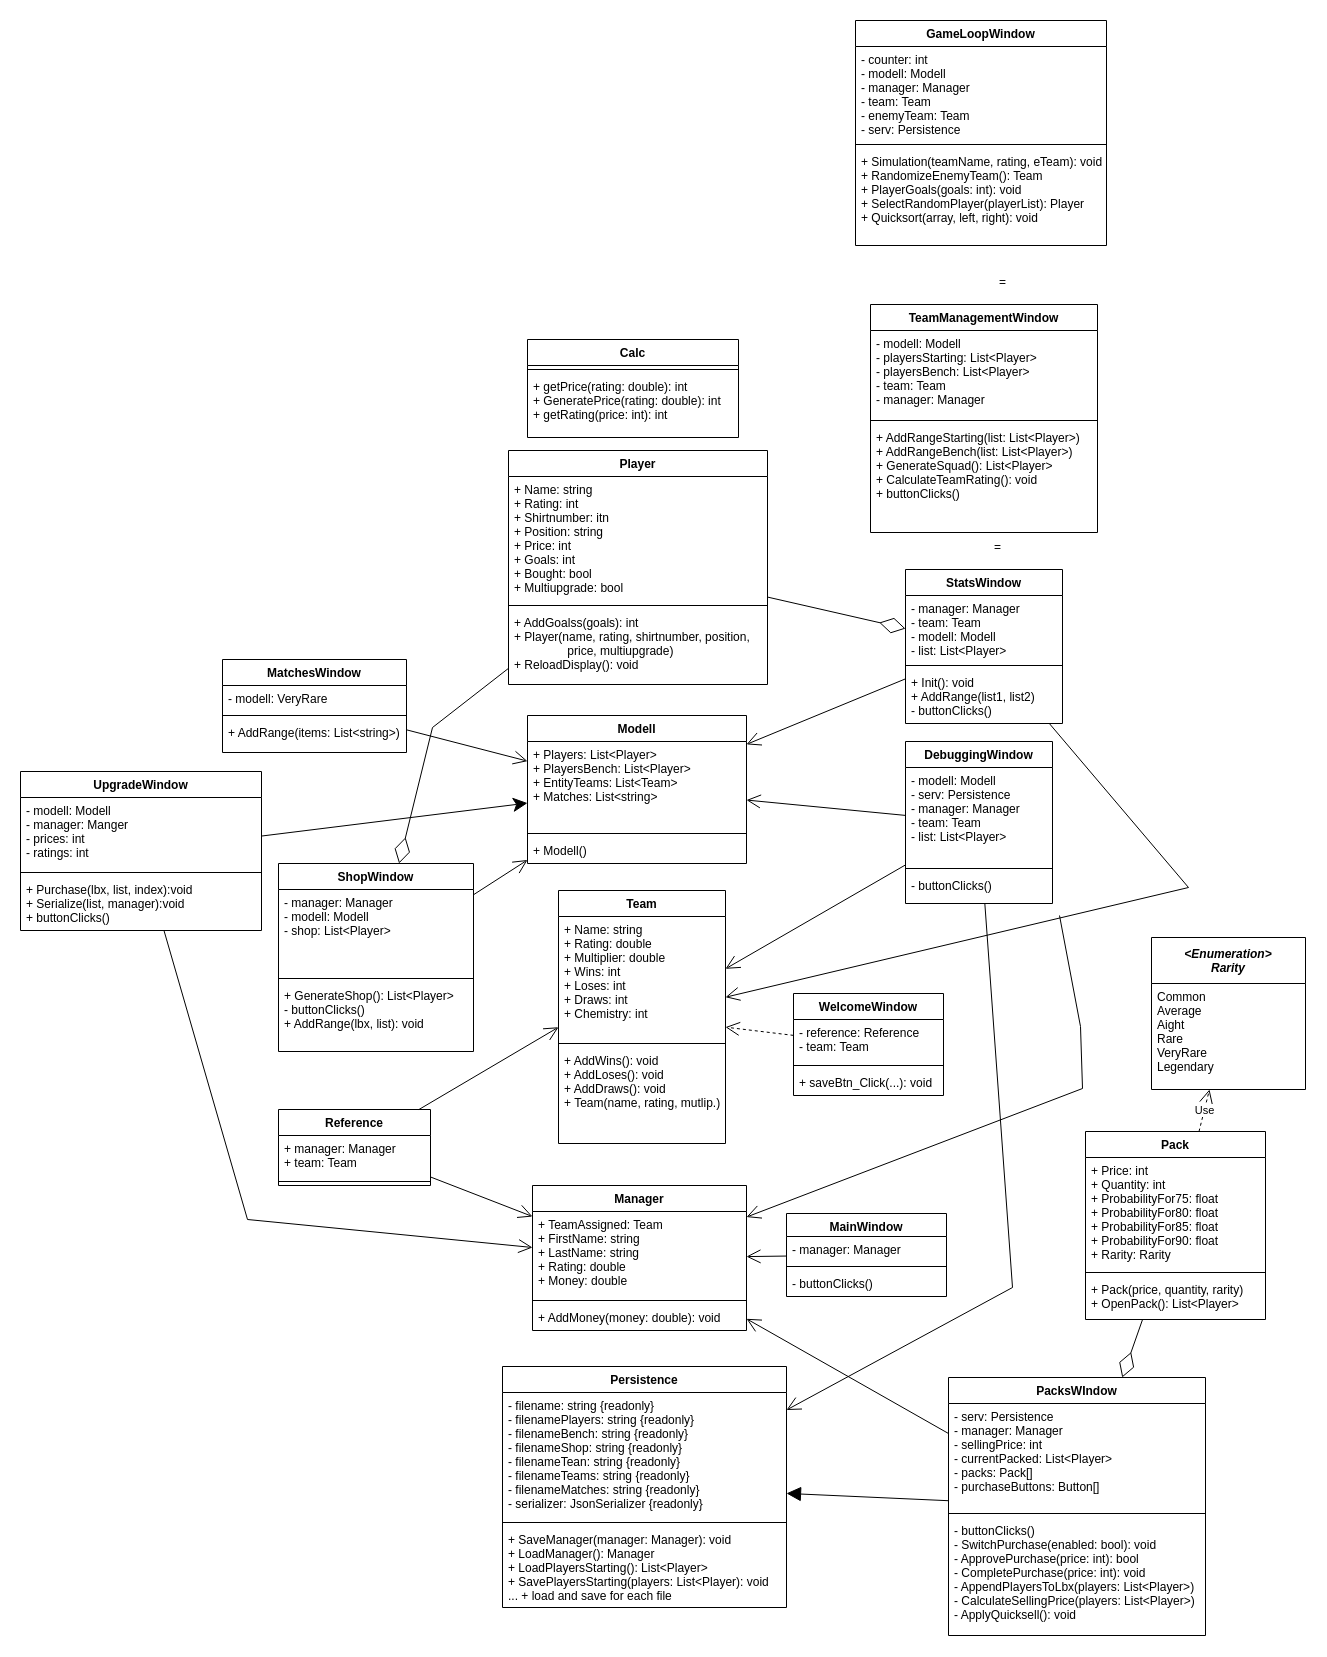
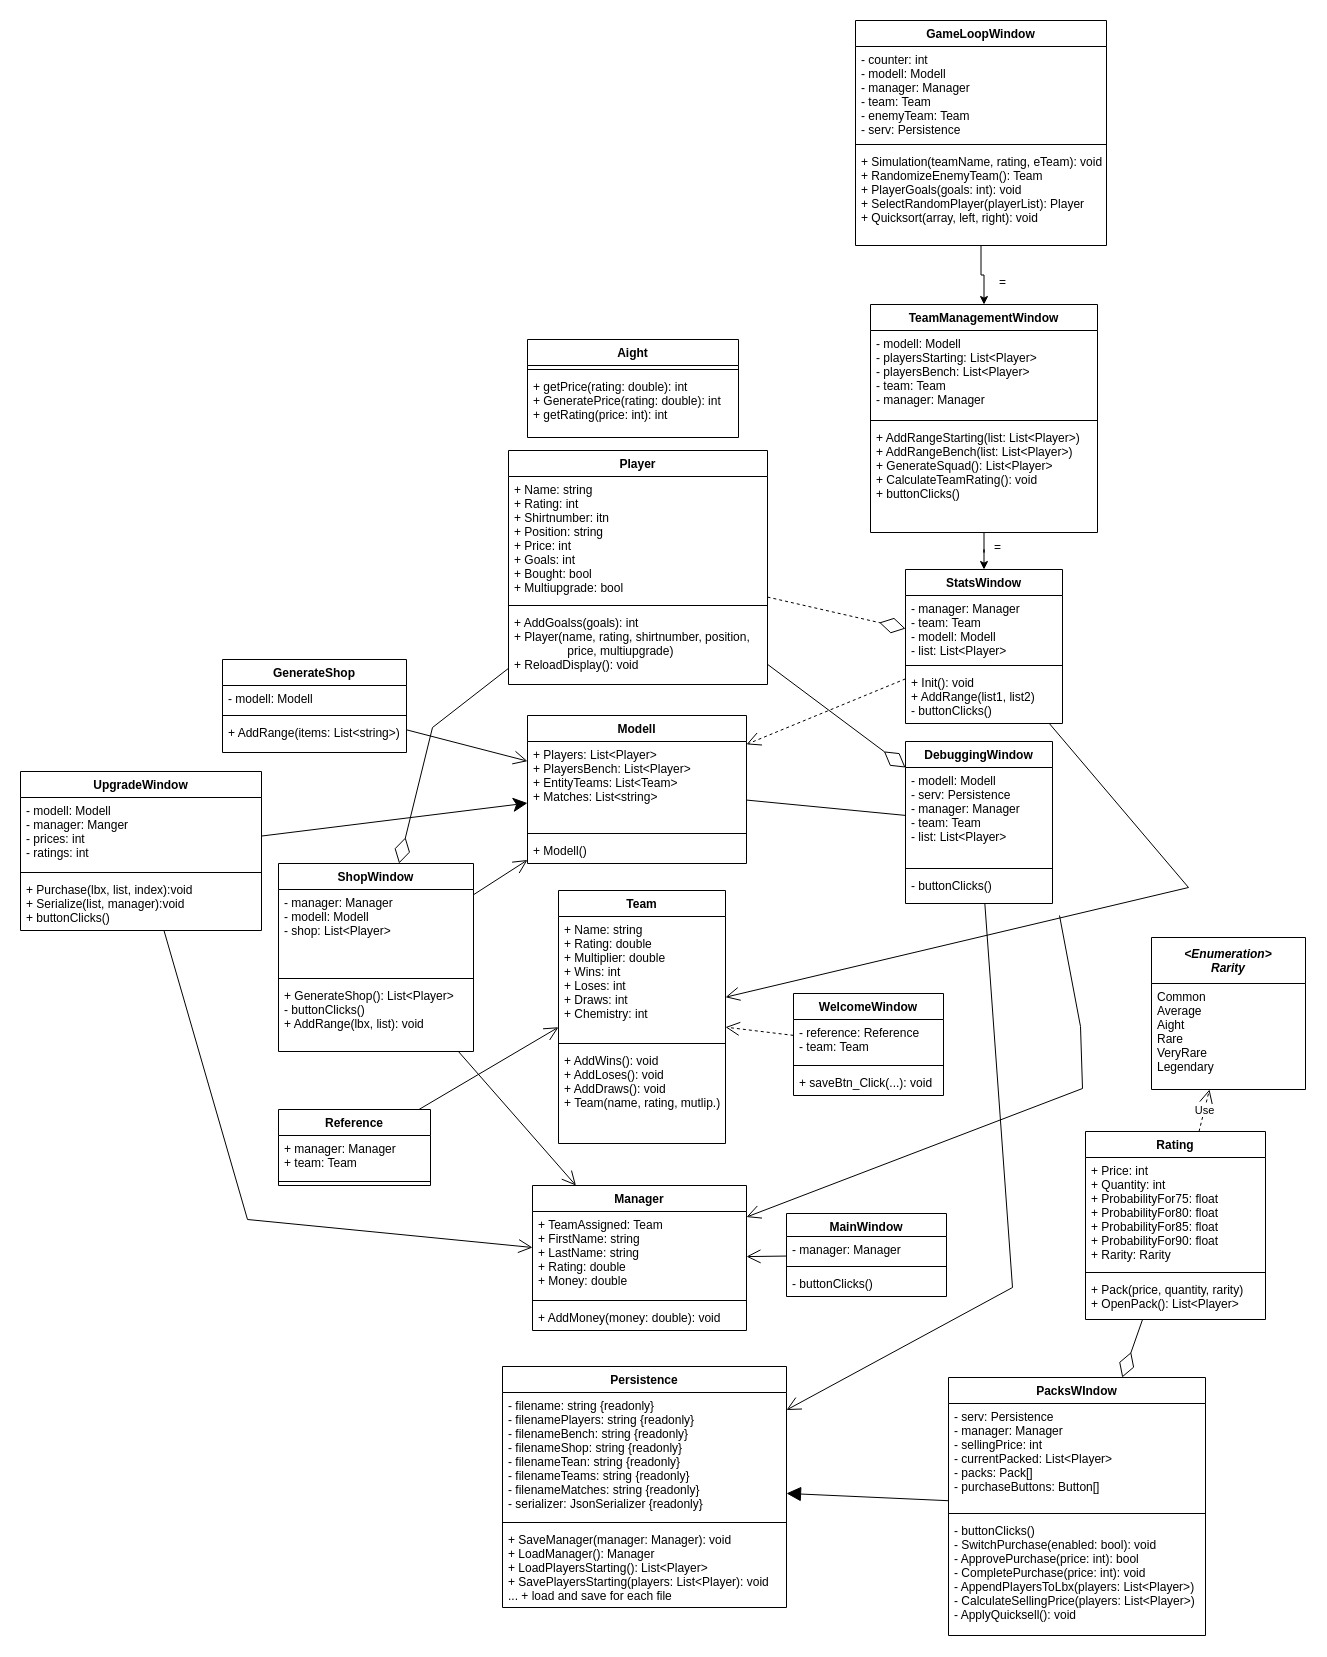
edge "GameLoopWindow" -> "TeamManagementWindow": added
node "Calc": label "Calc" -> "Aight"
edge "TeamManagementWindow" -> "StatsWindow": added
edge "Player" -> "StatsWindow": style solid -> dashed
node "MatchesWindow": label "MatchesWindow" -> "GenerateShop"
node "- modell: VeryRare": label "- modell: VeryRare" -> "- modell: Modell"
edge "Player" -> "DebuggingWindow": added
edge "StatsWindow" -> "Modell": style solid -> dashed
edge "DebuggingWindow" -> "Modell": arrowhead open -> none
edge "DebuggingWindow" -> "Team": removed
edge "ShopWindow" -> "Manager": added
node "Pack": label "Pack" -> "Rating"
edge "Reference" -> "Manager": removed
edge "PacksWIndow" -> "Manager": removed
